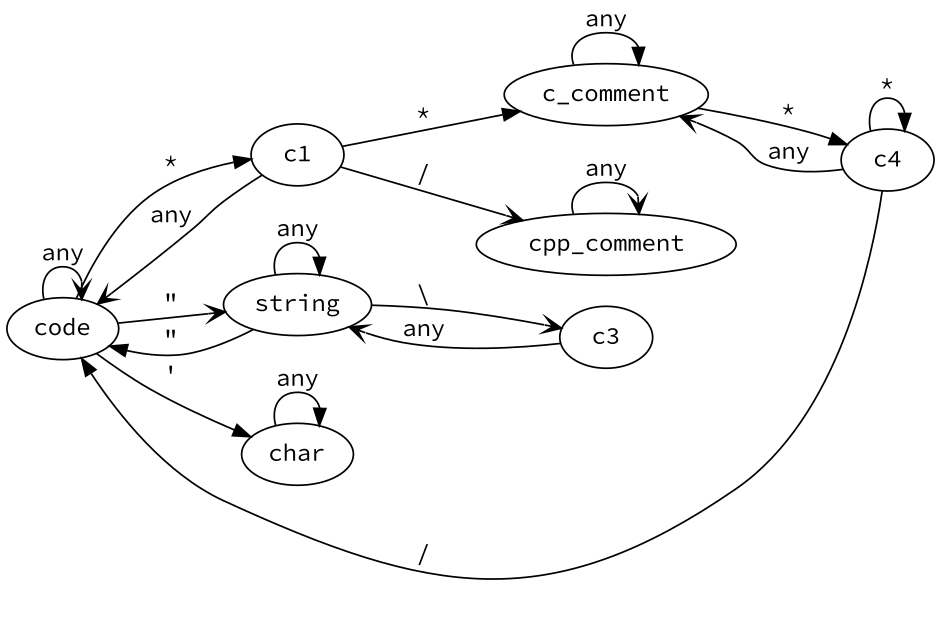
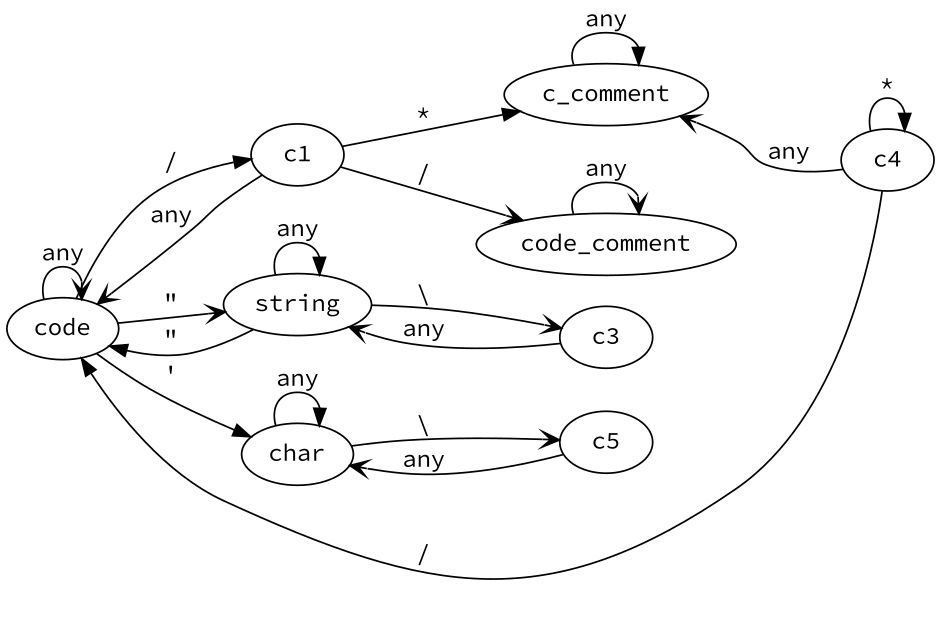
edge "c_comment" -> "c4": removed, label "*"
edge "code" -> "c1": label "*" -> "/"
node "cpp_comment": label "cpp_comment" -> "code_comment"
node "c5": added
